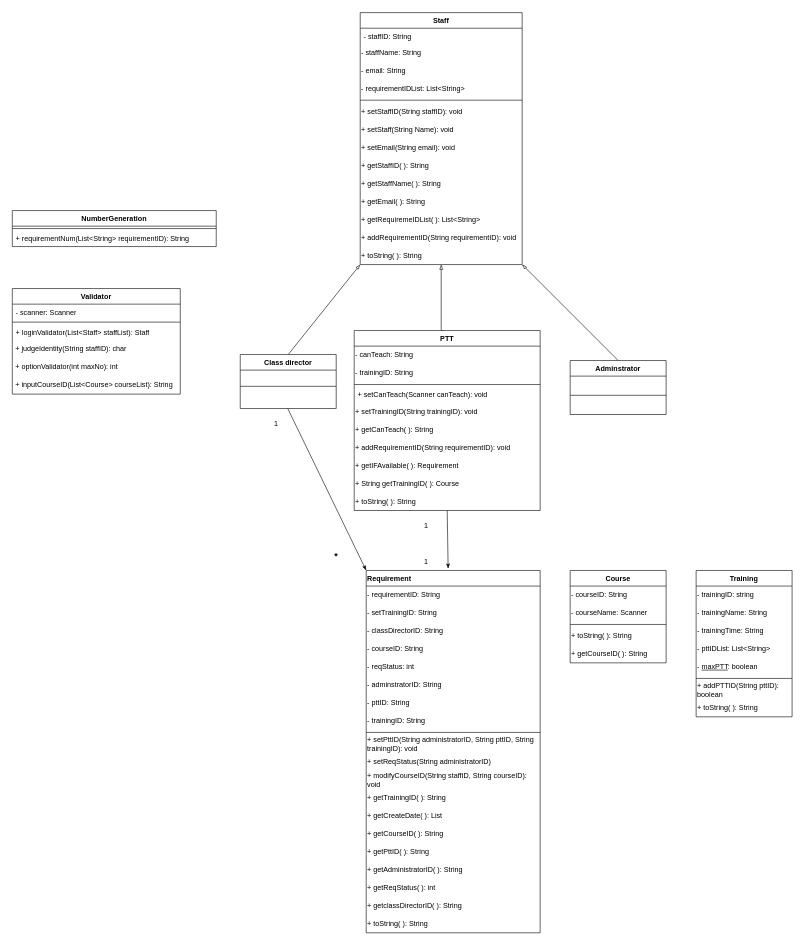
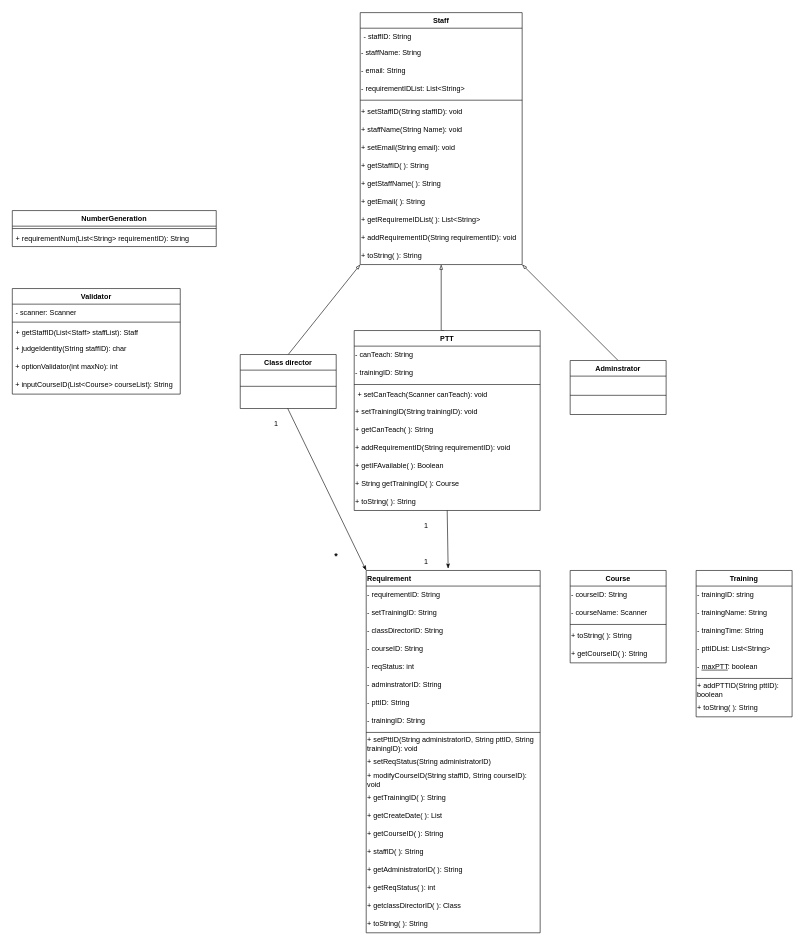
node "+ setStaff(String Name): void": label "+ setStaff(String Name): void" -> "+ staffName(String Name): void"
node "+ loginValidator(List<Staff> staffList): Staff": label "+ loginValidator(List<Staff> staffList): Staff" -> "+ getStaffID(List<Staff> staffList): Staff"
node "+ getIFAvailable( ): Requirement": label "+ getIFAvailable( ): Requirement" -> "+ getIFAvailable( ): Boolean"
node "+ getPttID( ): String": label "+ getPttID( ): String" -> "+ staffID( ): String"
node "+ getclassDirectorID( ): String": label "+ getclassDirectorID( ): String" -> "+ getclassDirectorID( ): Class"
